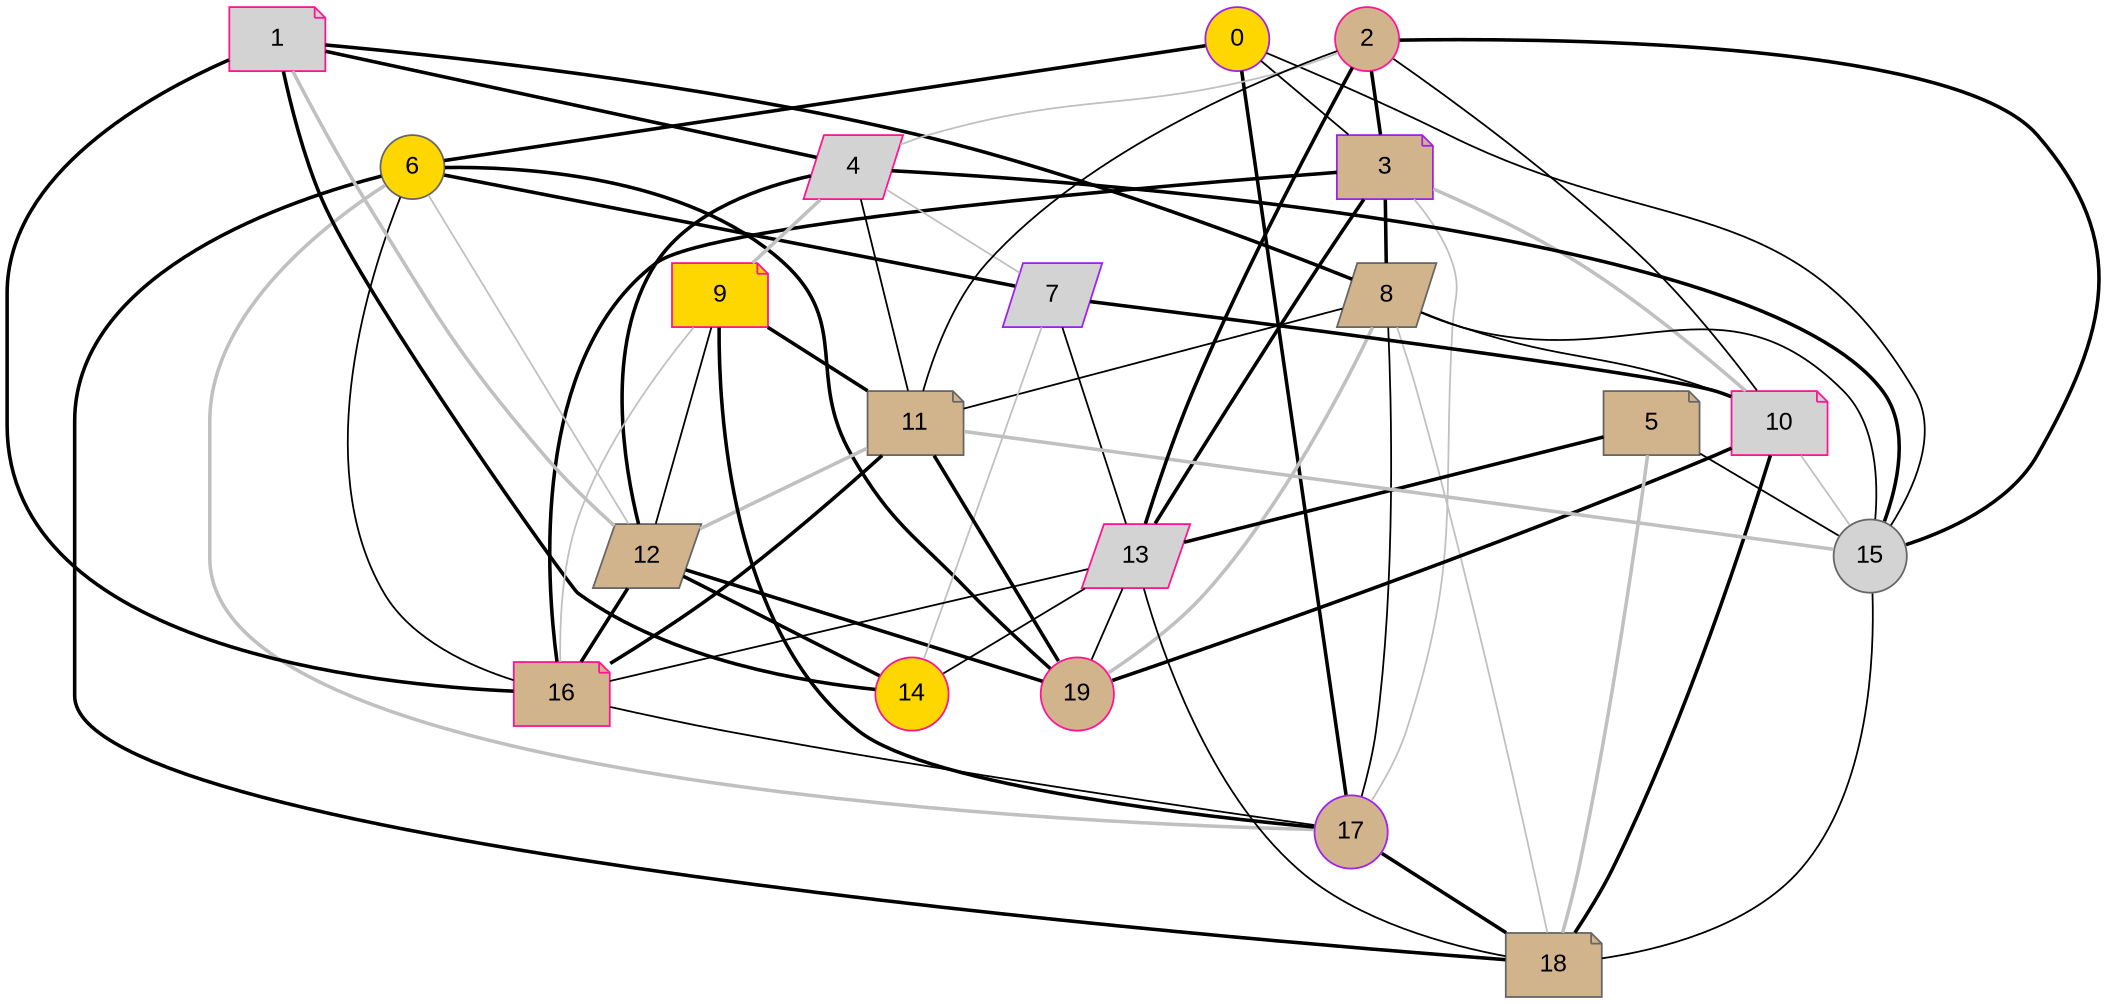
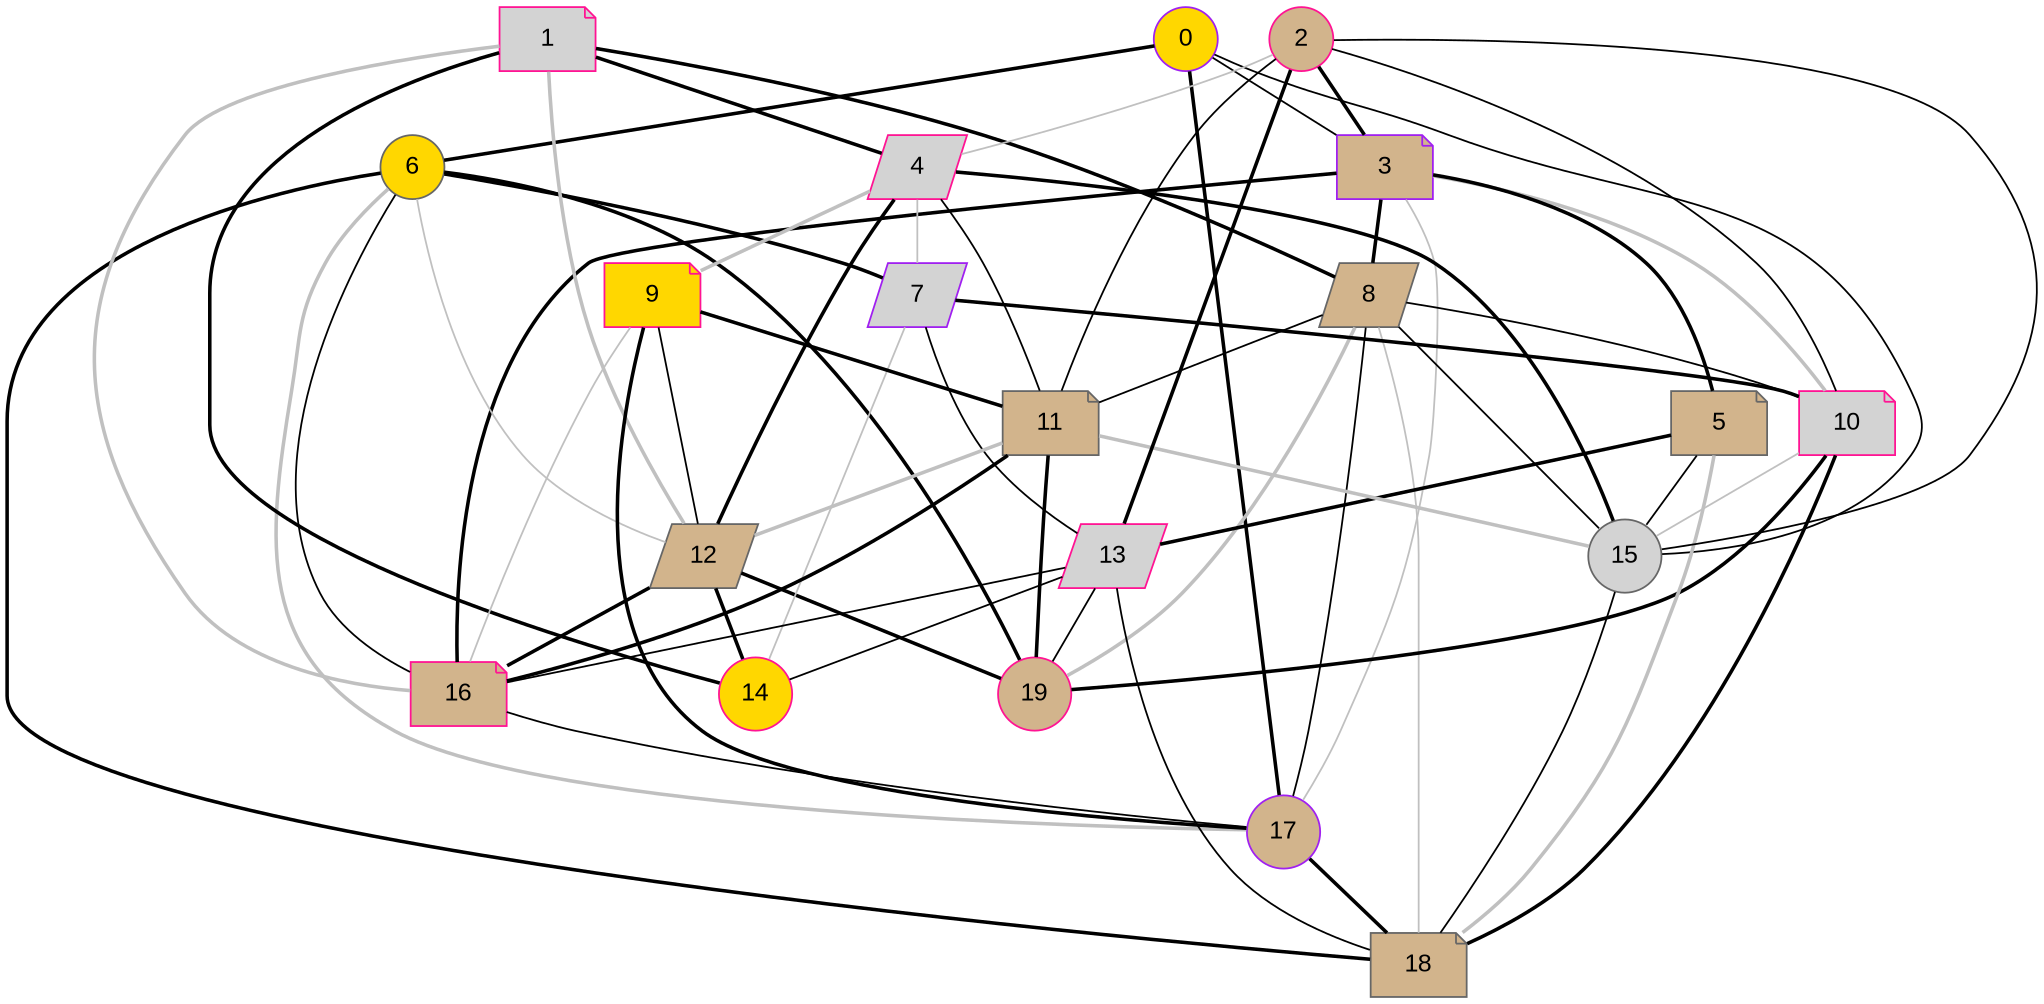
edge "2" -- "15": style bold -> solid
edge "3" -- "13": now "3" -- "5"
edge "1" -- "16": color black -> gray
